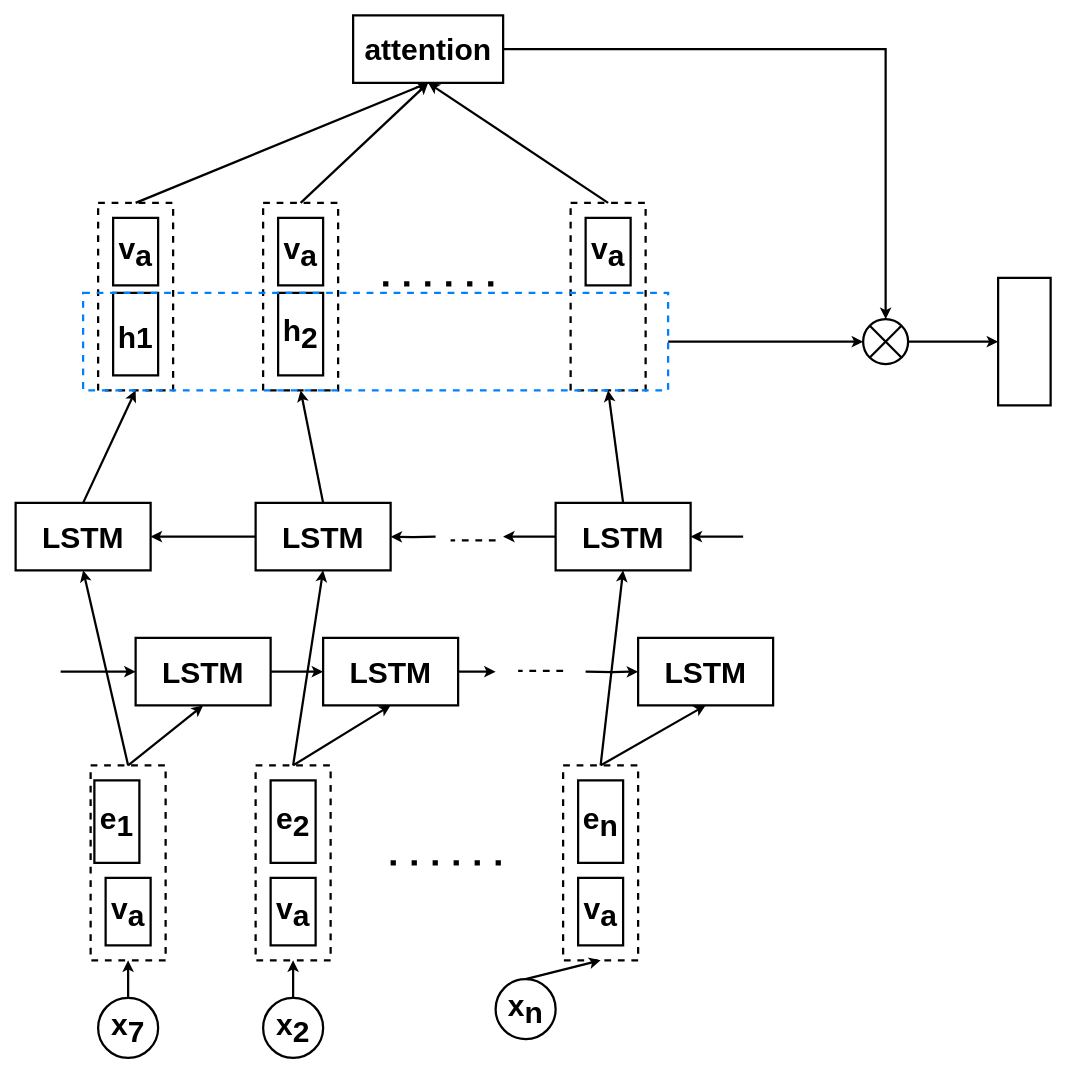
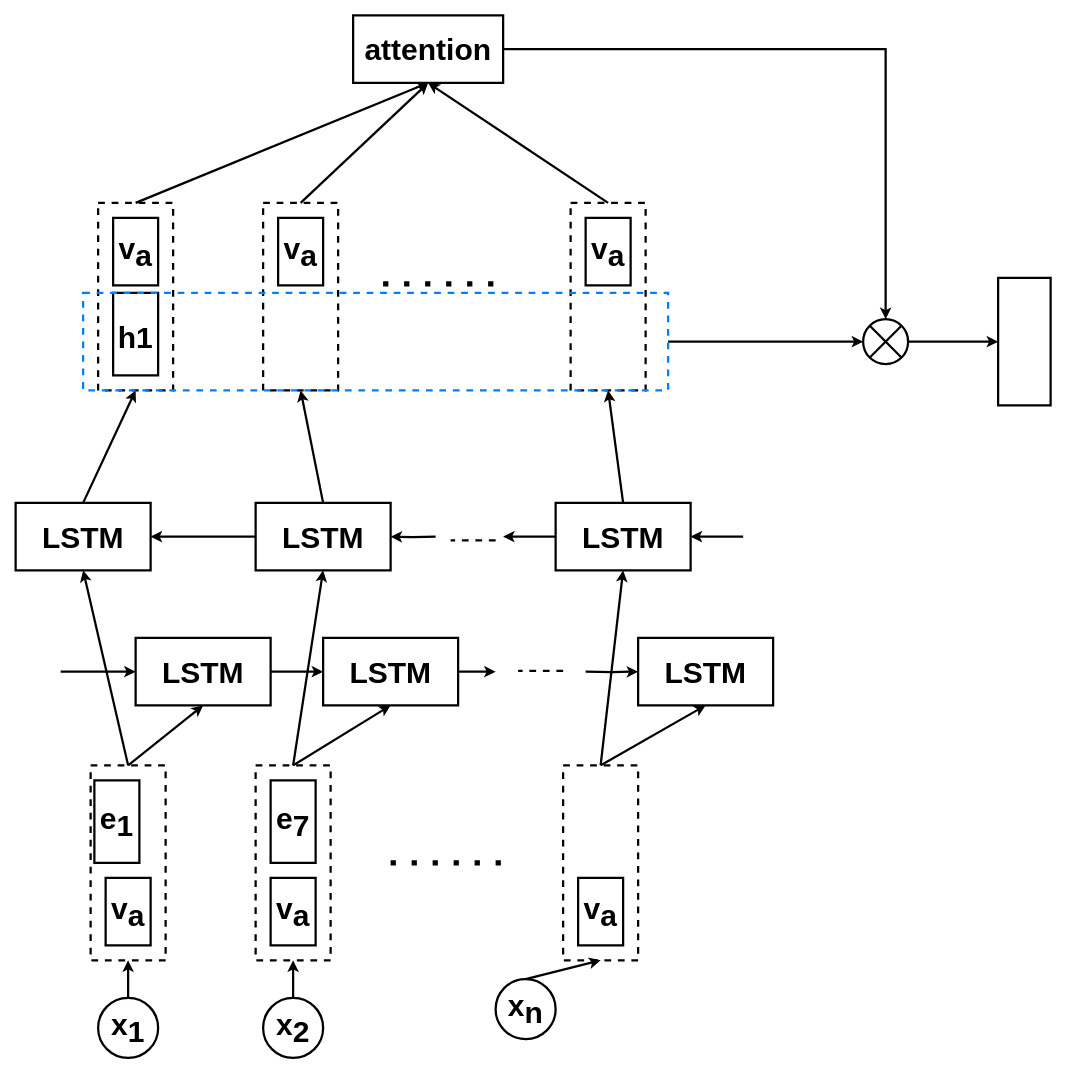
node "h2": removed
node "e2": label "e2" -> "e7"
node "en": removed
node "x7": label "x7" -> "x1"
